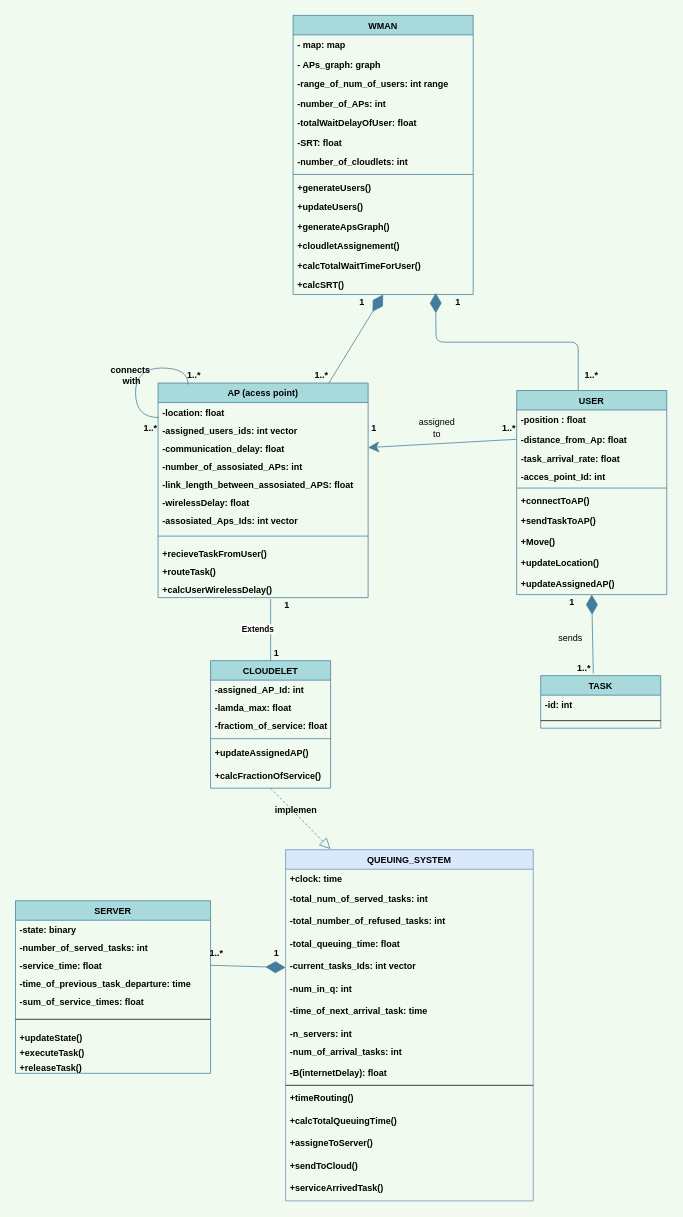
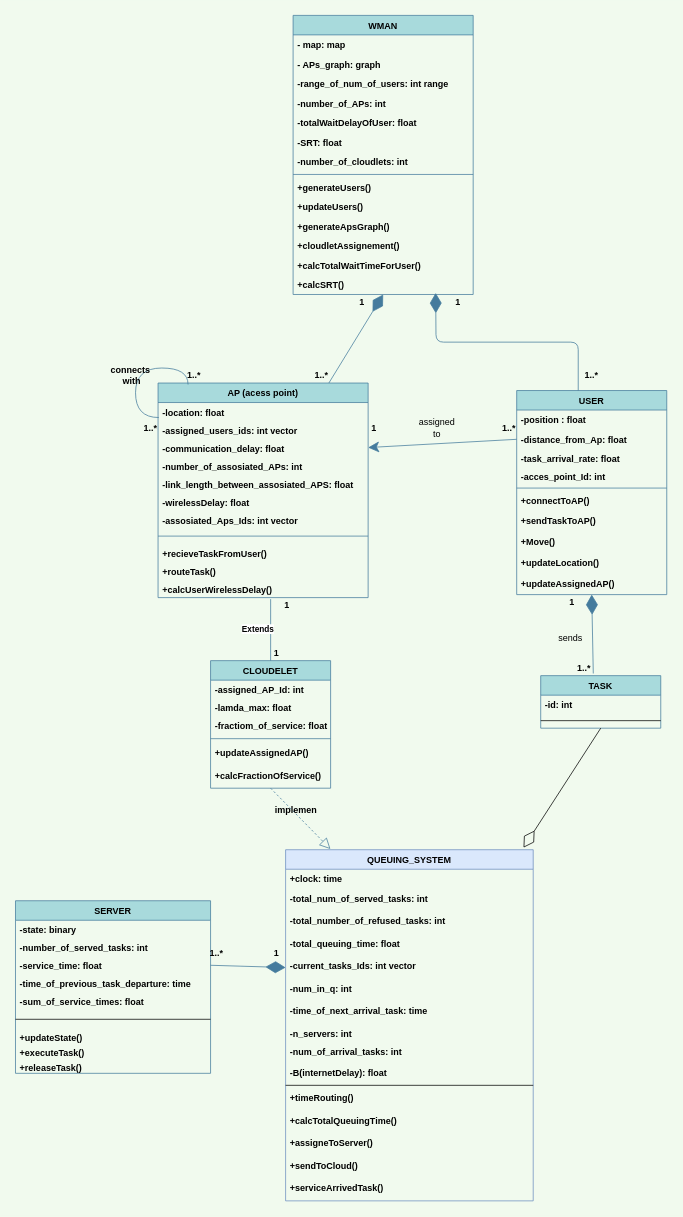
edge "TASK" -> "QUEUING_SYSTEM": added
